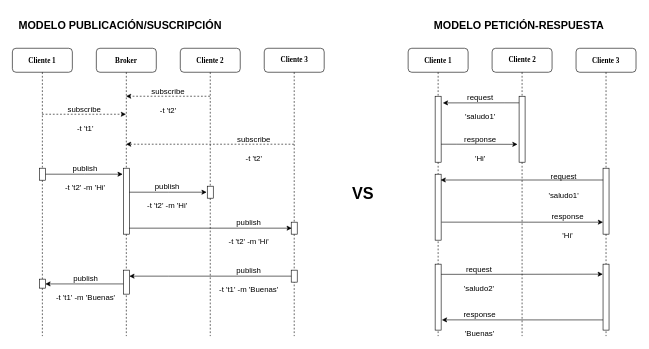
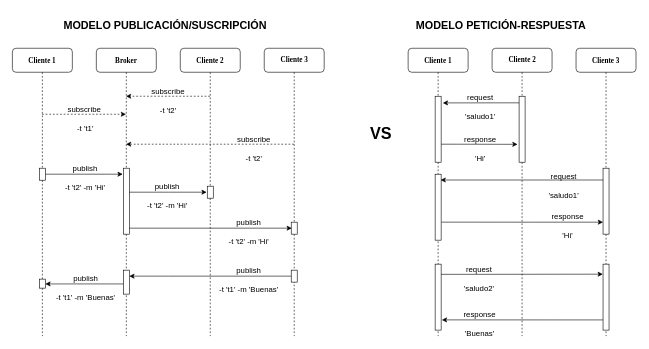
node "MODELO PUBLICACIÓN/SUSCRIPCIÓN": moved (120, 24) -> (165, 24)
node "MODELO PETICIÓN-RESPUESTA": moved (519, 24) -> (501, 24)
node "VS": moved (363, 192) -> (381, 132)
